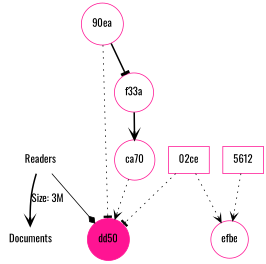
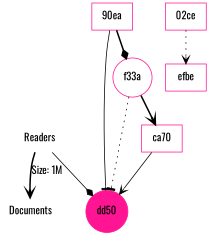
node "90ea": shape circle -> box
edge "90ea" -> "f33a": arrowhead tee -> diamond
edge "90ea" -> "dd50": style dotted -> solid
node "ca70": shape circle -> box
node "5612": removed
edge "ca70" -> "dd50": style dotted -> solid
edge "02ce" -> "dd50": now "f33a" -> "dd50"
edge "Readers" -> "Documents": label "Size: 3M" -> "Size: 1M"
node "efbe": shape circle -> box
